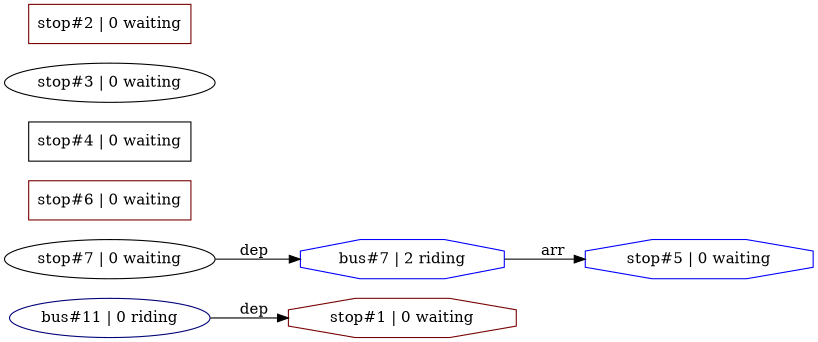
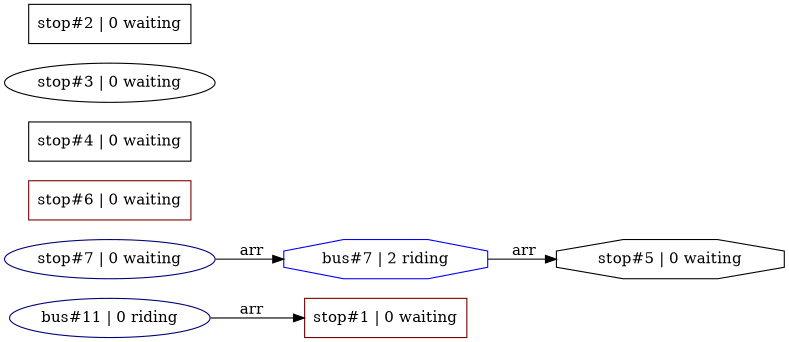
node "stop#2 | 0 waiting": color #770000 -> #000000
edge "stop#7 | 0 waiting" -> "bus#7 | 2 riding": label " dep" -> " arr"
node "stop#7 | 0 waiting": color #000000 -> #000077
node "stop#5 | 0 waiting": color #0000ff -> #000000
edge "bus#11 | 0 riding" -> "stop#1 | 0 waiting": label " dep" -> " arr"
node "stop#1 | 0 waiting": shape octagon -> box
